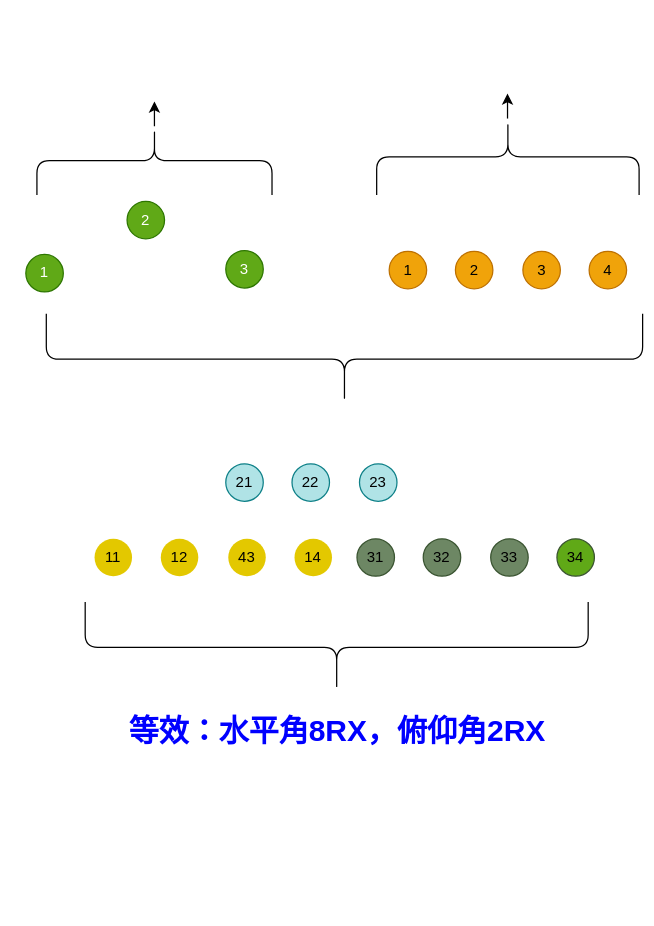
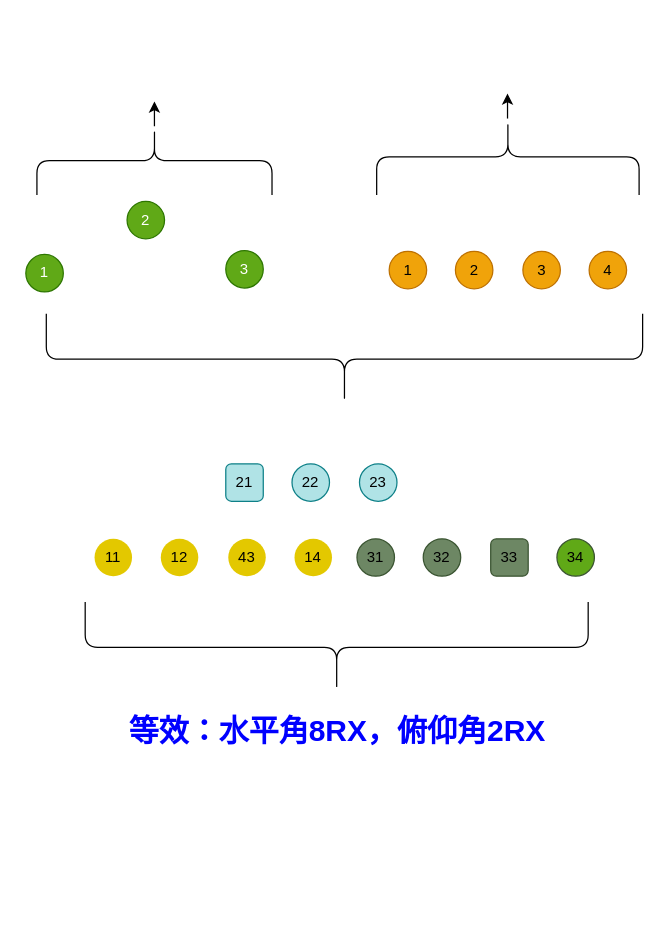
node "21": shape ellipse -> rounded rectangle
node "33": shape ellipse -> rounded rectangle
